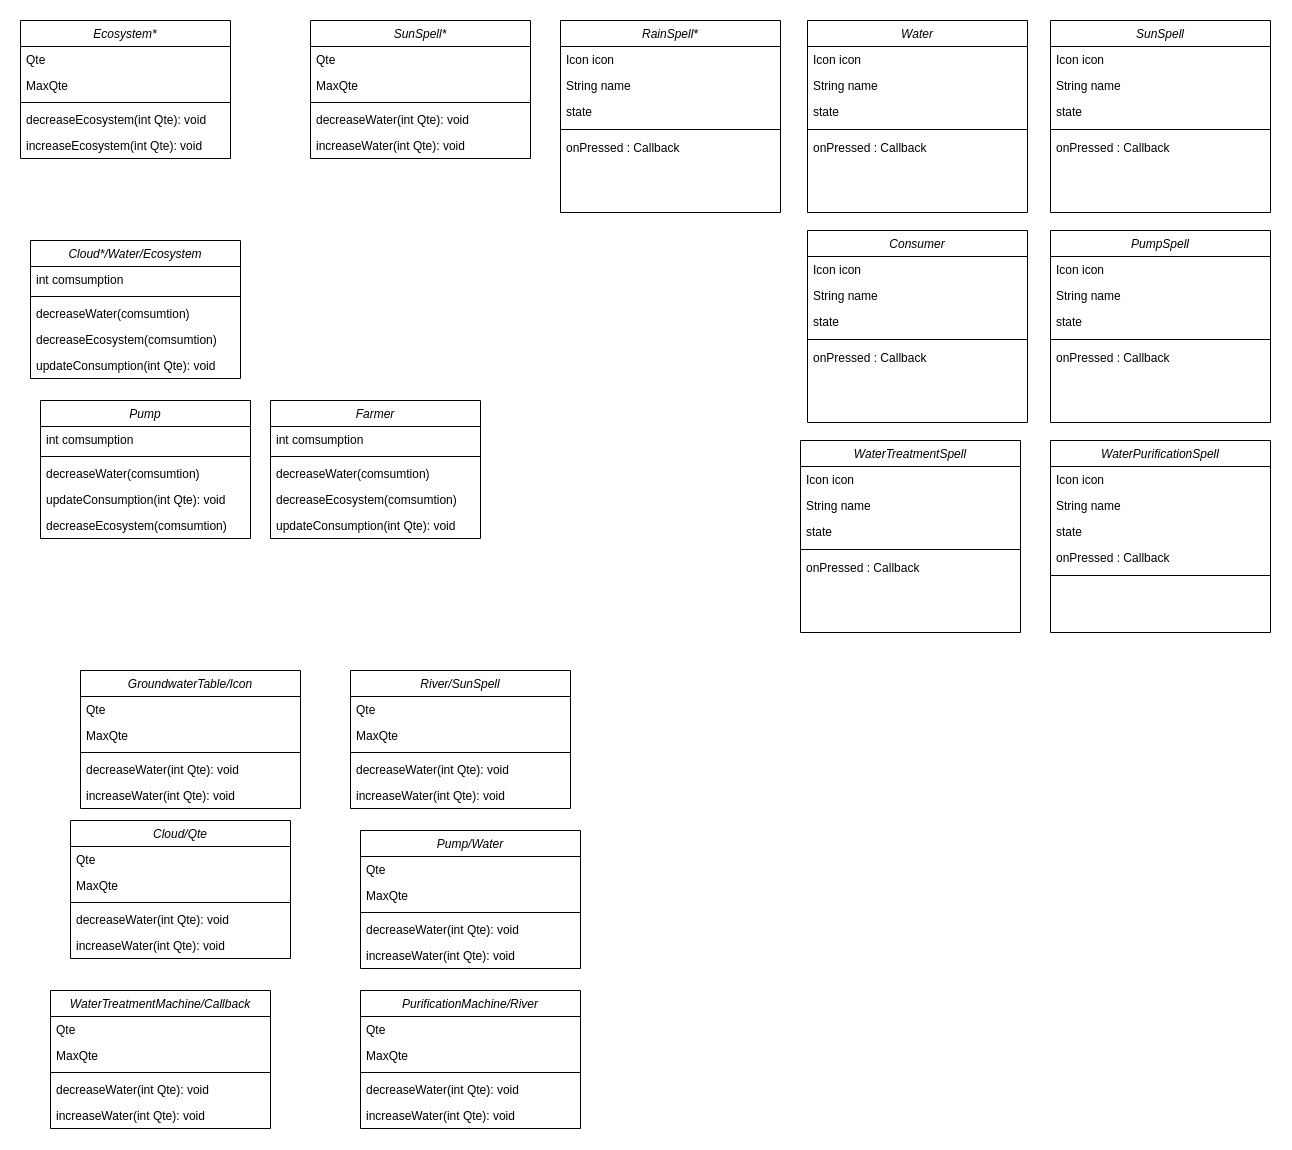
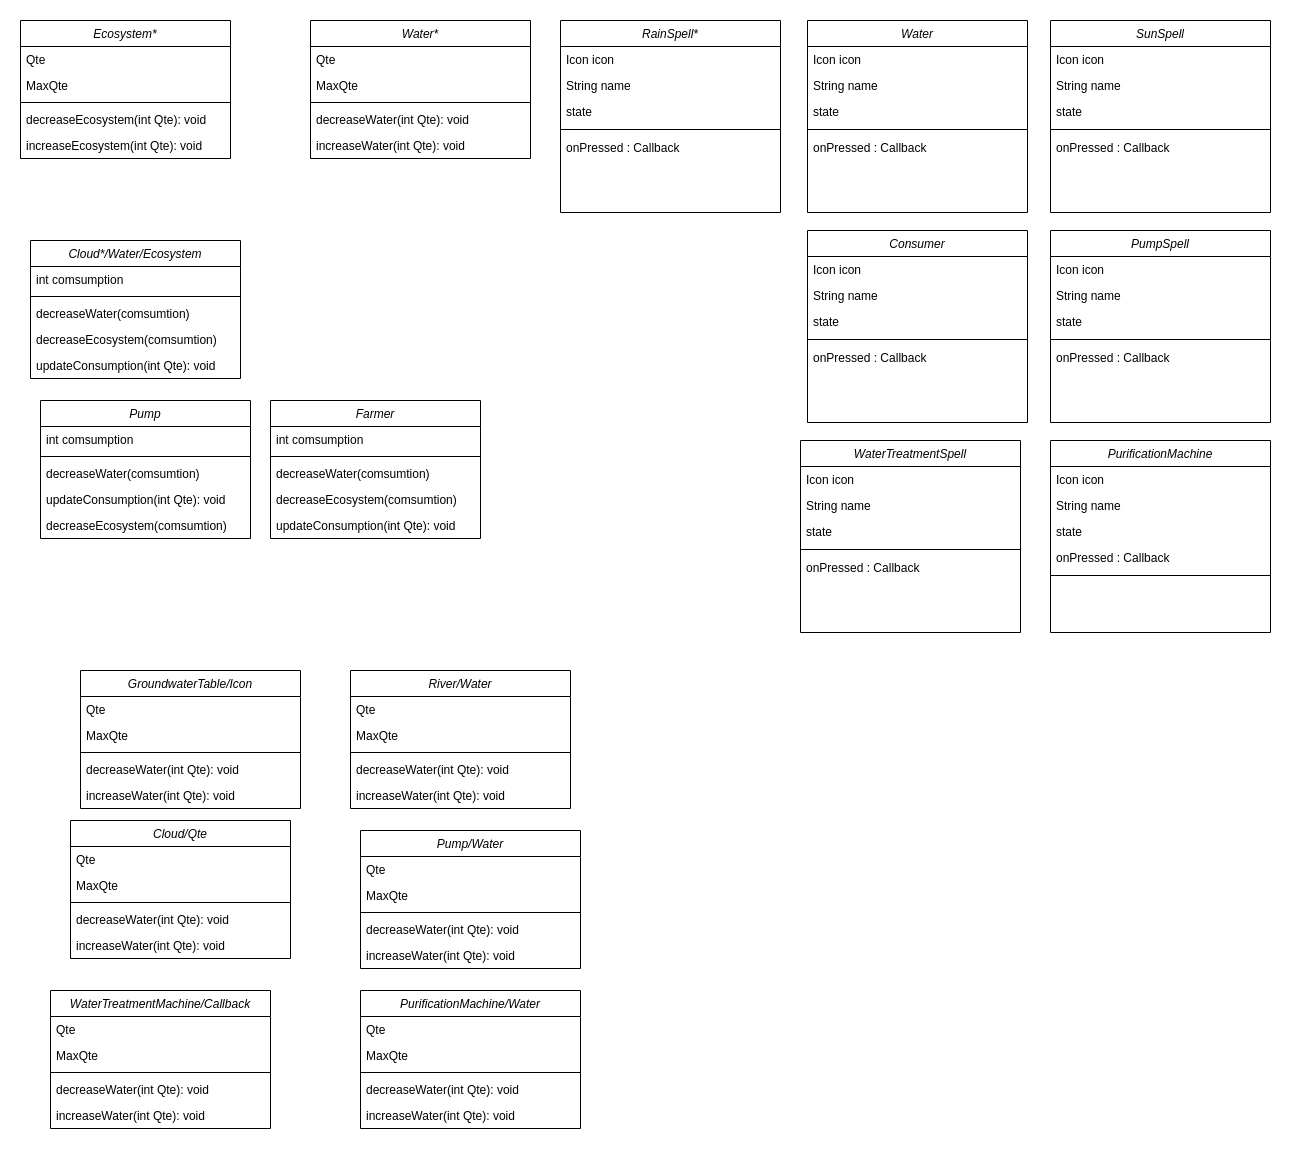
node "SunSpell*": label "SunSpell*" -> "Water*"
node "WaterPurificationSpell": label "WaterPurificationSpell" -> "PurificationMachine"
node "River/SunSpell": label "River/SunSpell" -> "River/Water"
node "PurificationMachine/River": label "PurificationMachine/River" -> "PurificationMachine/Water"
